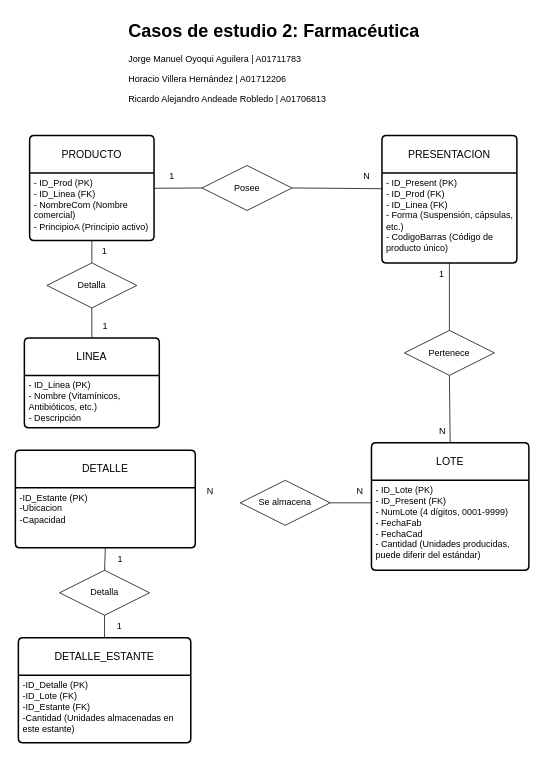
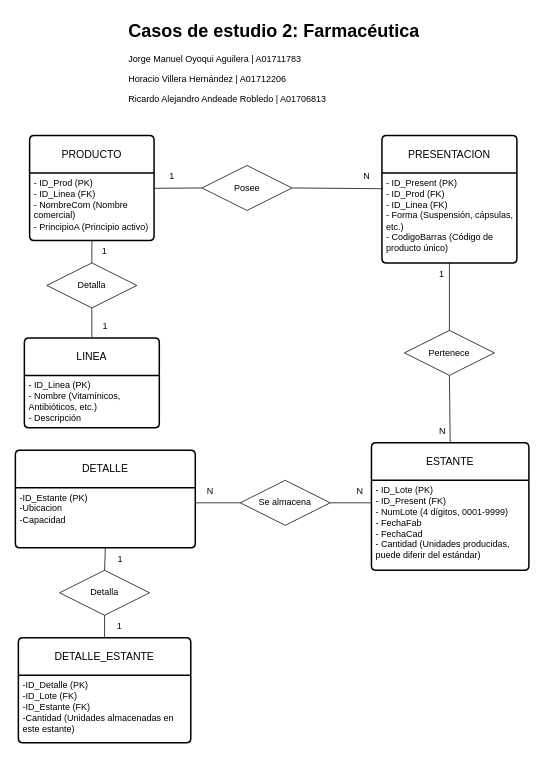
node "LOTE": label "LOTE" -> "ESTANTE"
edge "Se almacena" -- "-ID_Estante (PK) -Ubicacion -Capacidad": added
